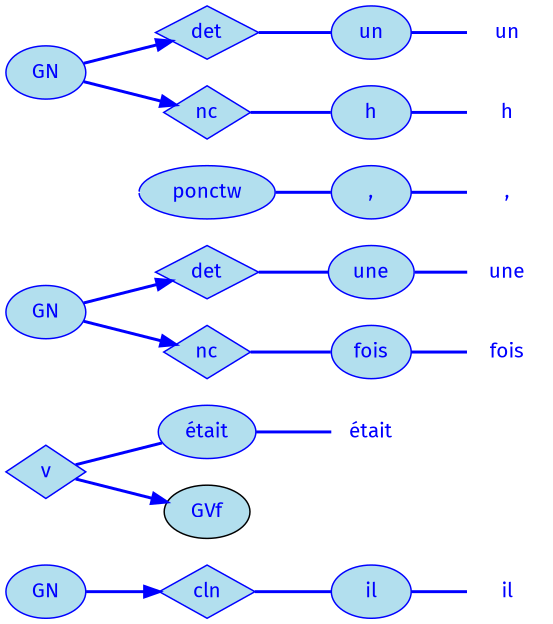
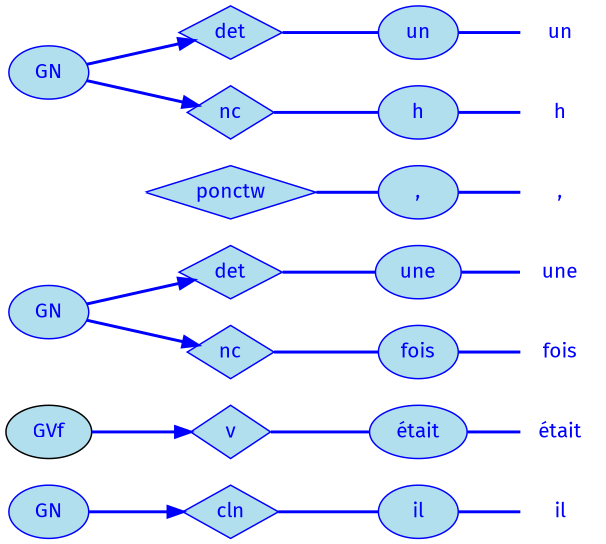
node "ponctw": shape ellipse -> diamond
edge "v" -> "GVf": reversed
